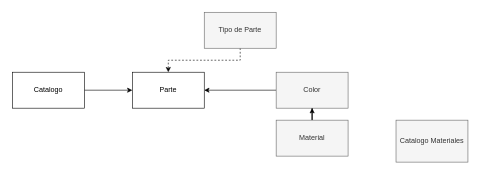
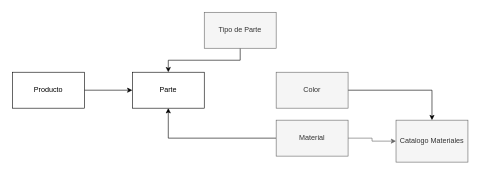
edge "Tipo de Parte" -> "Parte": style dashed -> solid
node "Catalogo": label "Catalogo" -> "Producto"
edge "Color" -> "Parte": now "Color" -> "Catalogo Materiales"
edge "Material" -> "Color": now "Material" -> "Parte"
edge "Material" -> "Catalogo Materiales": added
